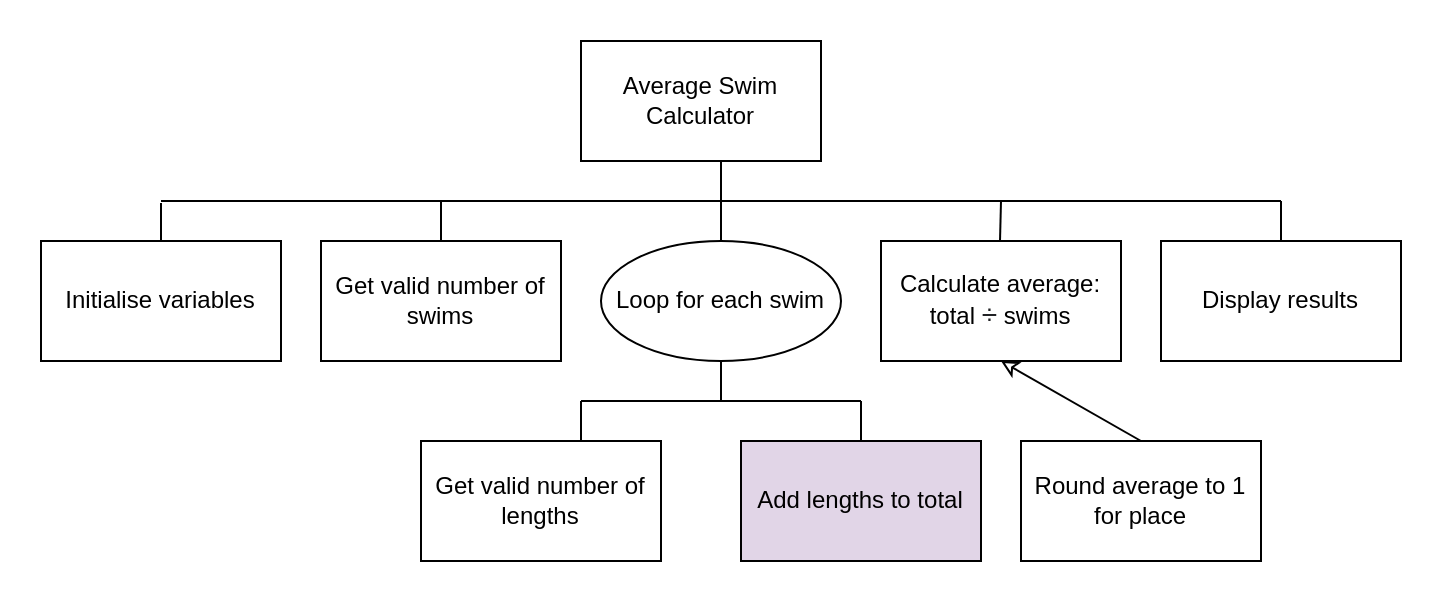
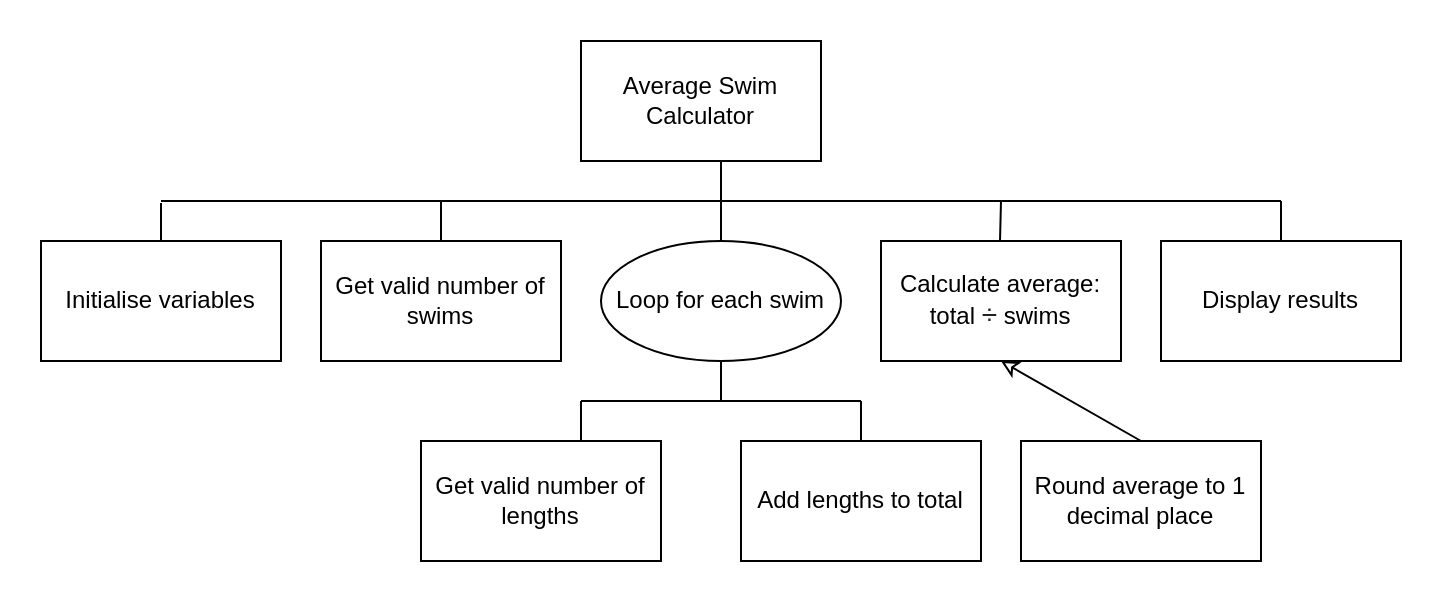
node "Add lengths to total": fillcolor #e1d5e7 -> #ffffff
node "Round average to 1 for place": label "Round average to 1 for place" -> "Round average to 1 decimal place"
